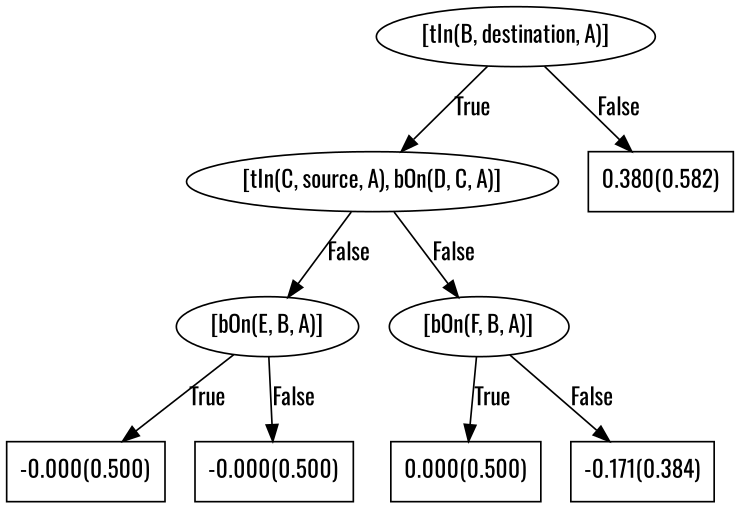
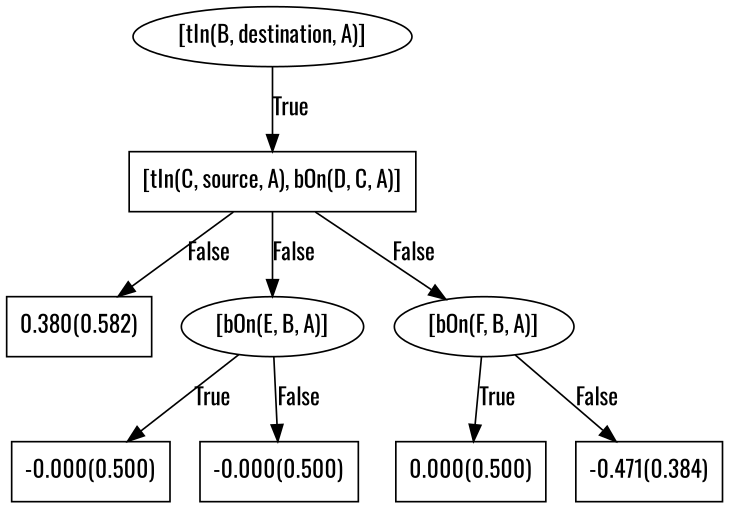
edge "[tIn(B, destination, A)]" -> "0.380(0.582)": now "[tIn(C, source, A), bOn(D, C, A)]" -> "0.380(0.582)"
node "[tIn(C, source, A), bOn(D, C, A)]": shape ellipse -> box
node "-0.171(0.384)": label "-0.171(0.384)" -> "-0.471(0.384)"
